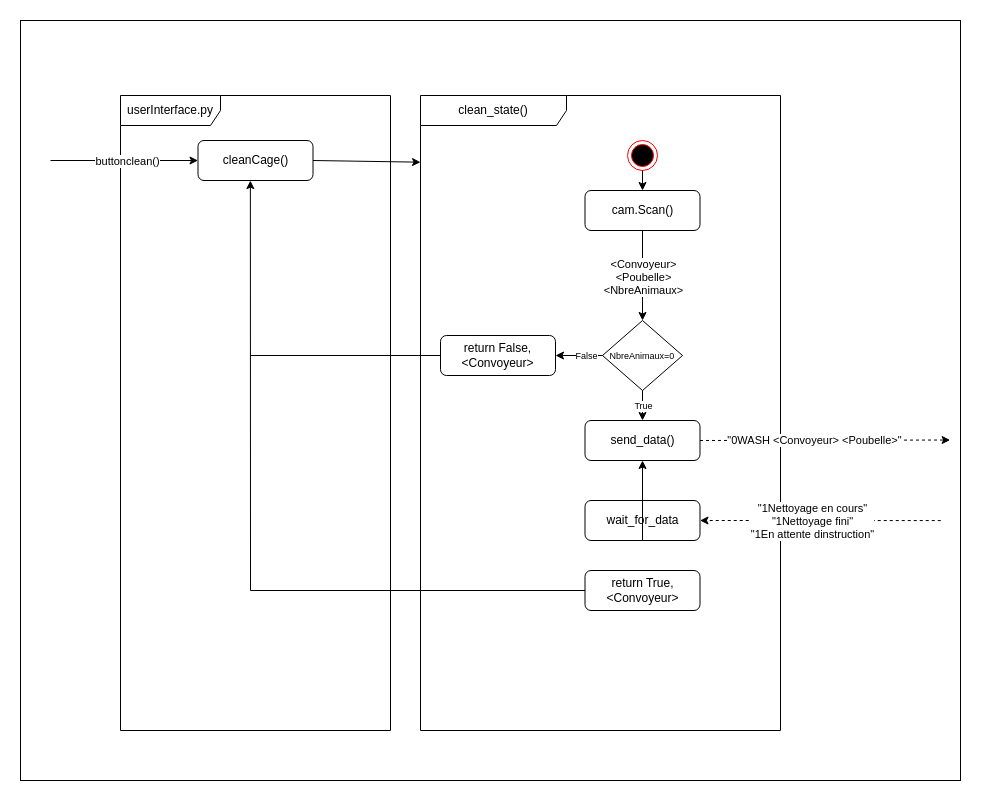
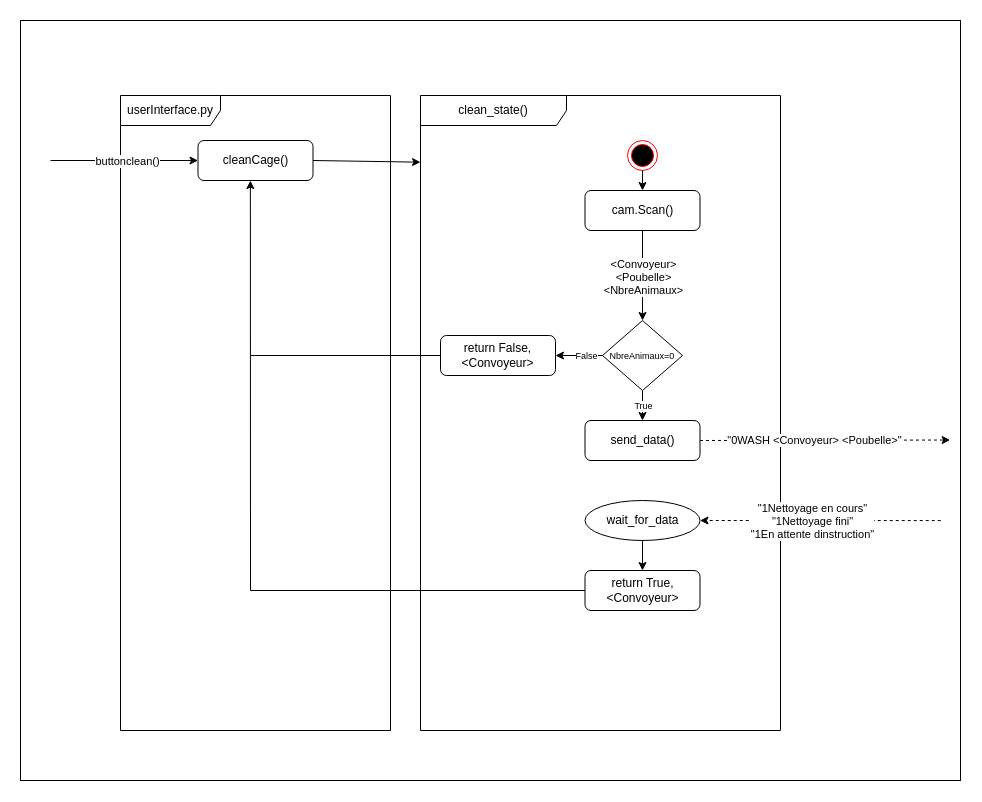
edge "wait_for_data" -> "send_data()": now "wait_for_data" -> "return True, <Convoyeur>"
node "wait_for_data": shape rounded rectangle -> ellipse
